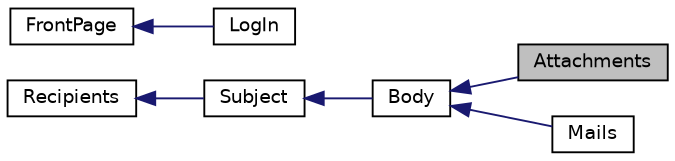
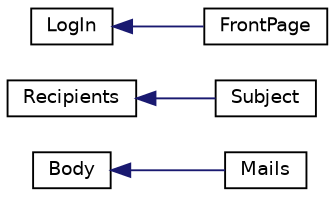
edge "LogIn" -> "FrontPage": reversed
node "Attachments": removed
edge "Body" -> "Subject": removed
